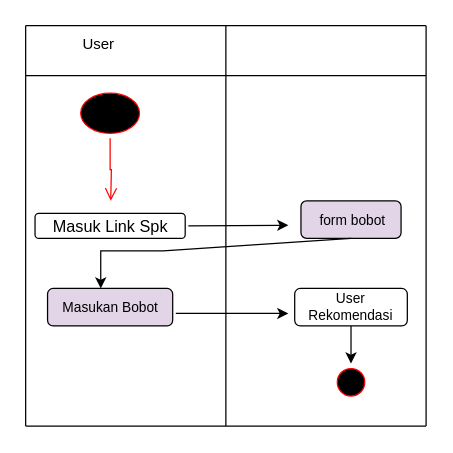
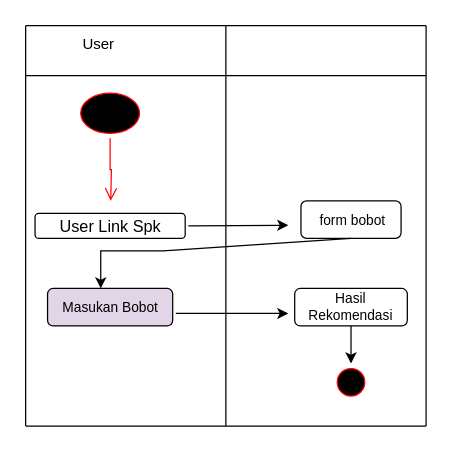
node "form bobot": fillcolor #e1d5e7 -> #ffffff
node "Masuk Link Spk": label "Masuk Link Spk" -> "User Link Spk"
node "User Rekomendasi": label "User Rekomendasi" -> "Hasil Rekomendasi"
